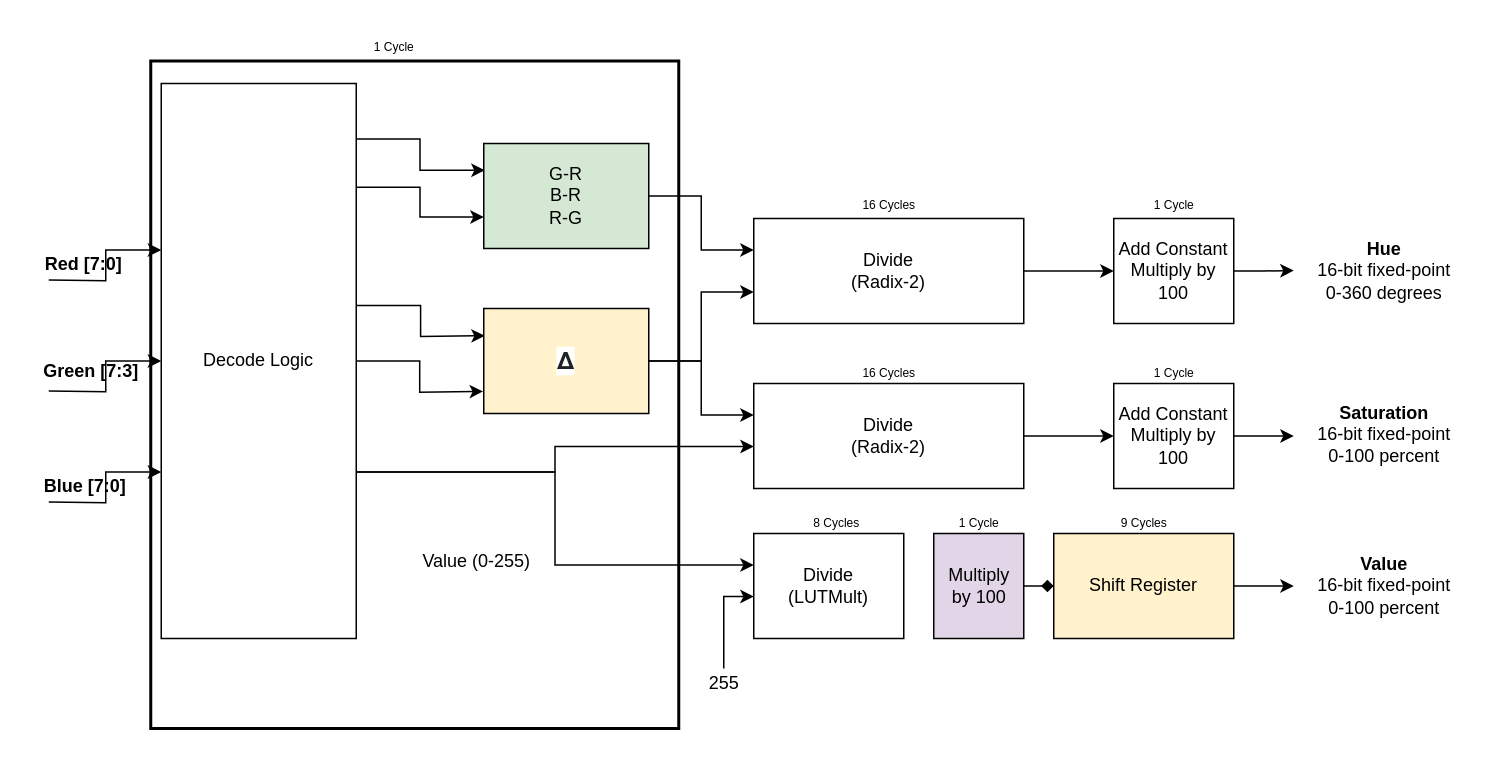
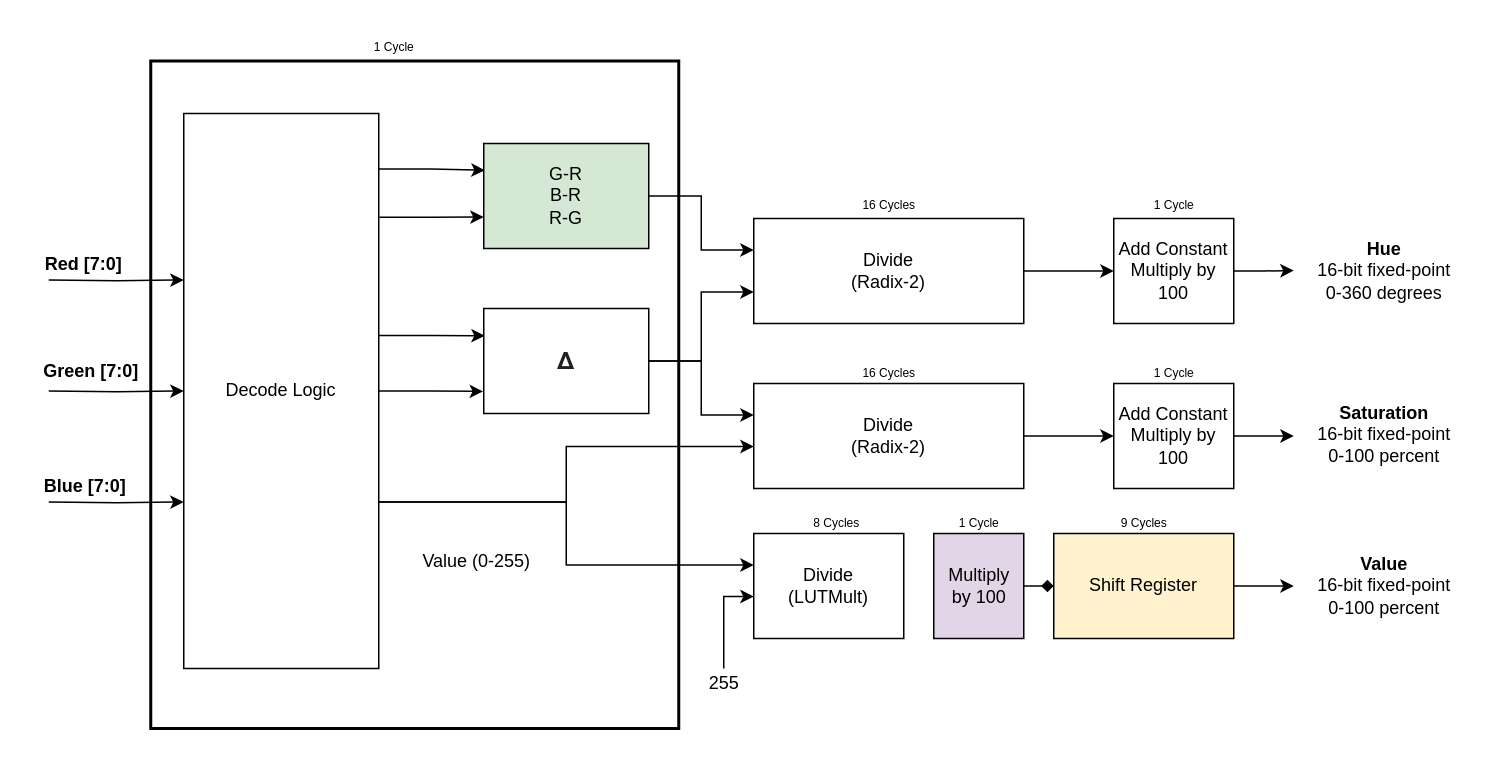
node "Decode Logic": moved (259, 361) -> (281, 391)
node "Δ": fillcolor #fff2cc -> #ffffff
node "Green [7:3]": label "Green [7:3]" -> "Green [7:0]"
